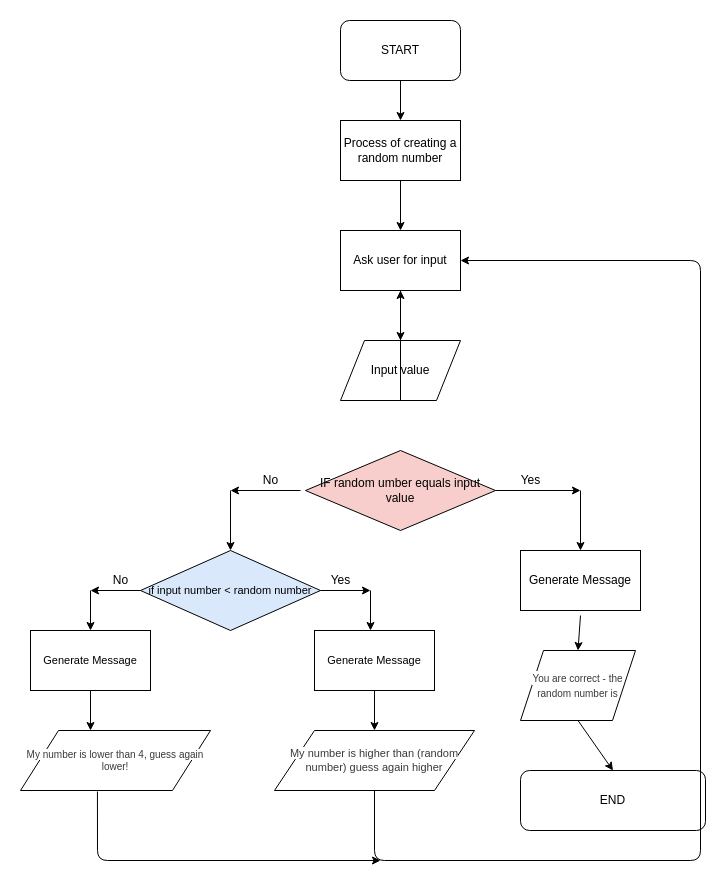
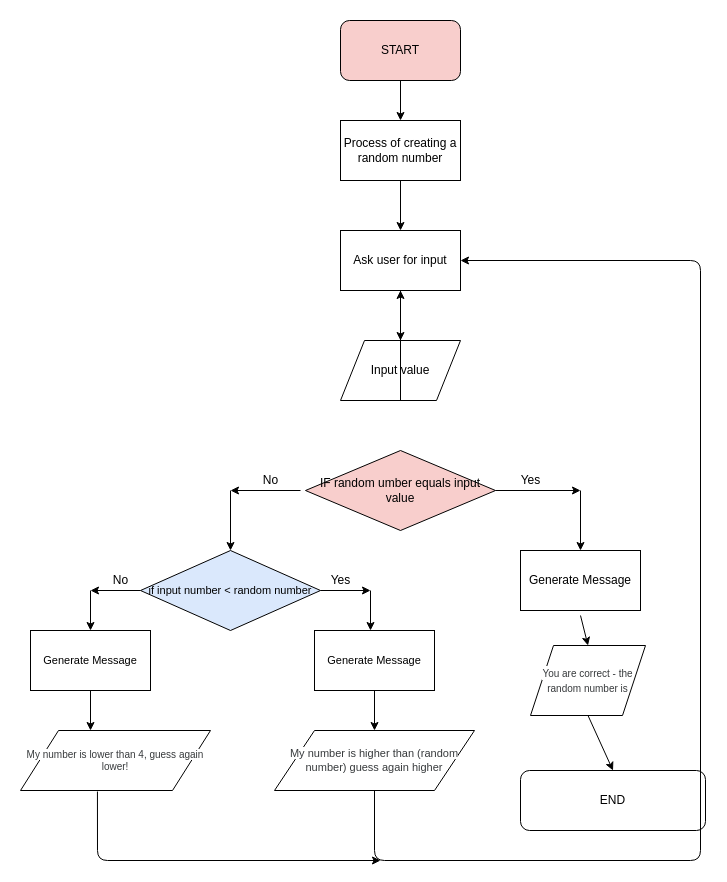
node "START": fillcolor #ffffff -> #f8cecc
node "You are correct - the random number is": moved (578, 686) -> (588, 681)
